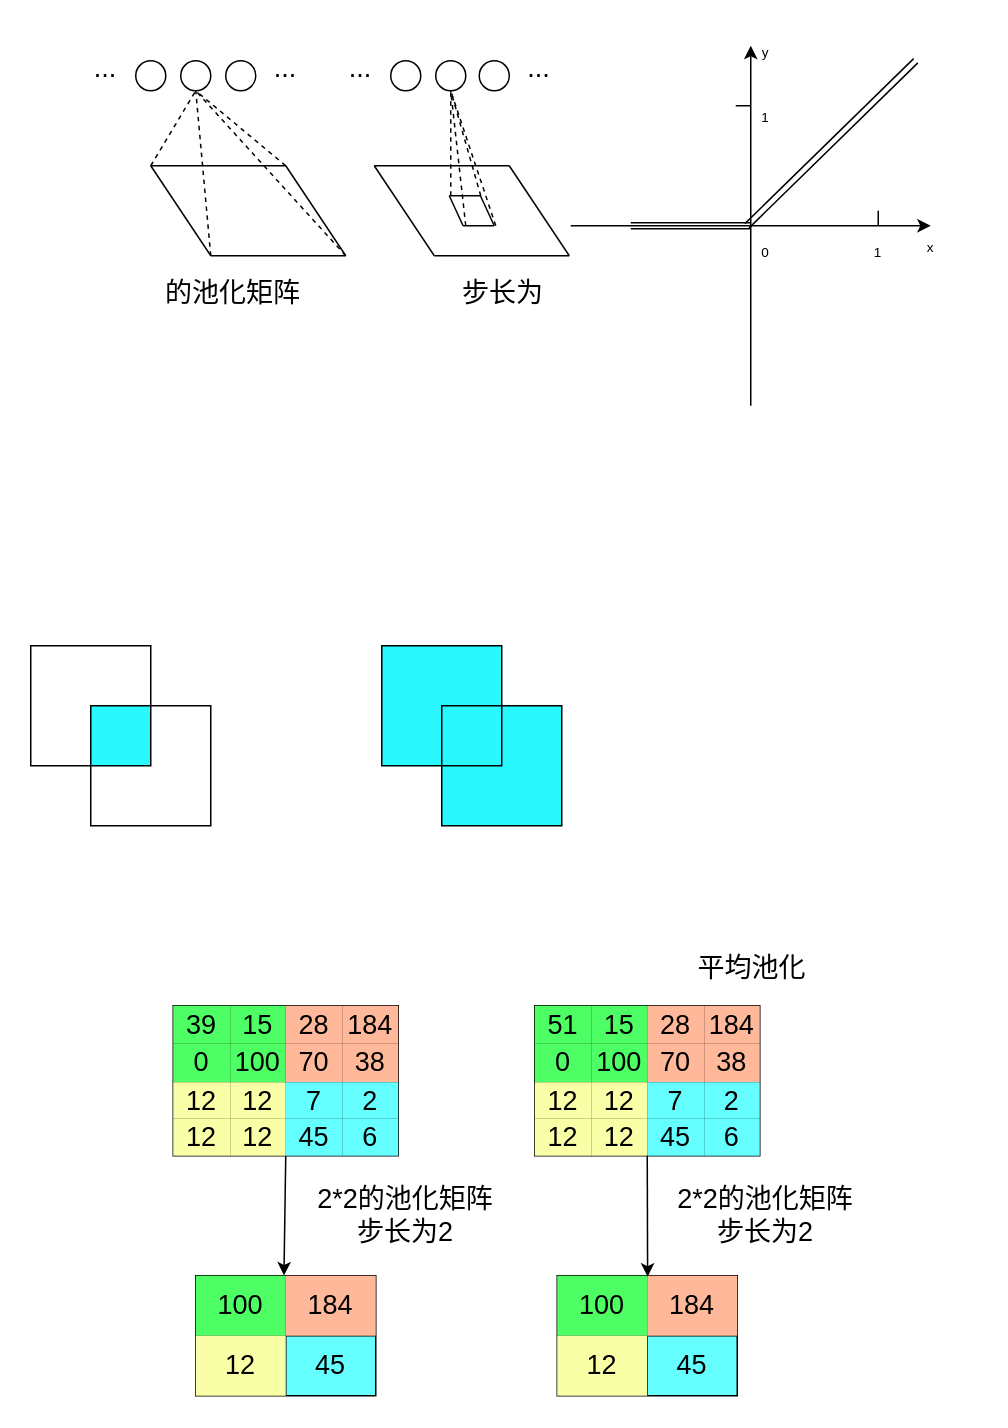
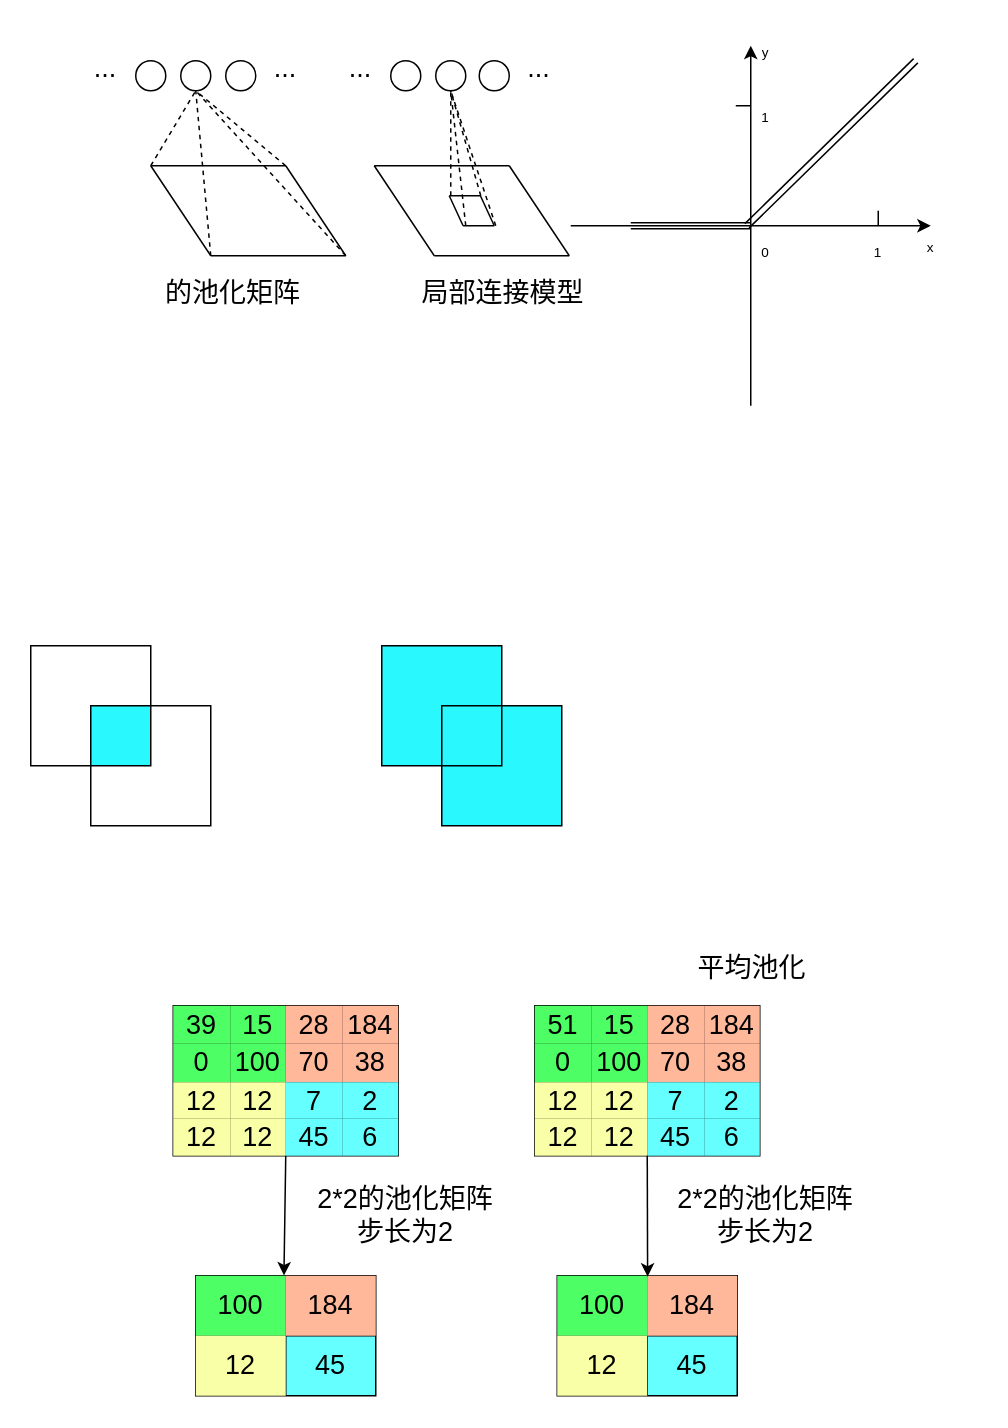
node "步长为": label "步长为" -> "局部连接模型"
